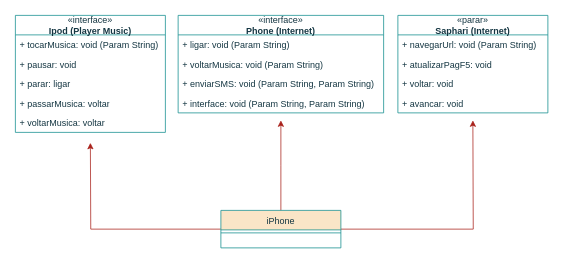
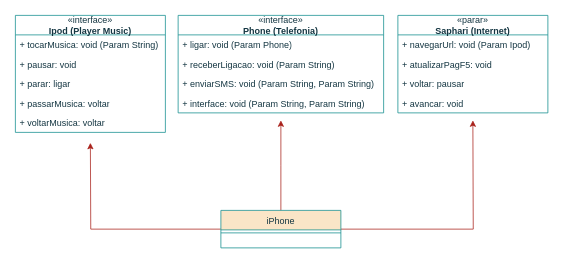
node "«interface» Phone (Internet)": label "«interface» Phone (Internet)" -> "«interface» Phone (Telefonia)"
node "+ ligar: void (Param String)": label "+ ligar: void (Param String)" -> "+ ligar: void (Param Phone)"
node "+ navegarUrl: void (Param String)": label "+ navegarUrl: void (Param String)" -> "+ navegarUrl: void (Param Ipod)"
node "+ voltarMusica: void (Param String)": label "+ voltarMusica: void (Param String)" -> "+ receberLigacao: void (Param String)"
node "+ voltar: void": label "+ voltar: void" -> "+ voltar: pausar"
